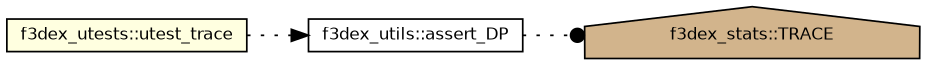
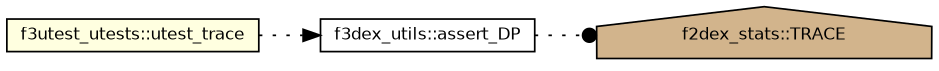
node "f3dex_utests::utest_trace": label "f3dex_utests::utest_trace" -> "f3utest_utests::utest_trace"
node "f3dex_stats::TRACE": label "f3dex_stats::TRACE" -> "f2dex_stats::TRACE"
